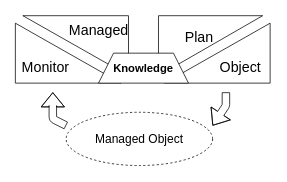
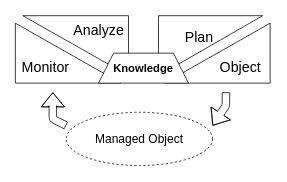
node "Managed": label "Managed" -> "Analyze"
